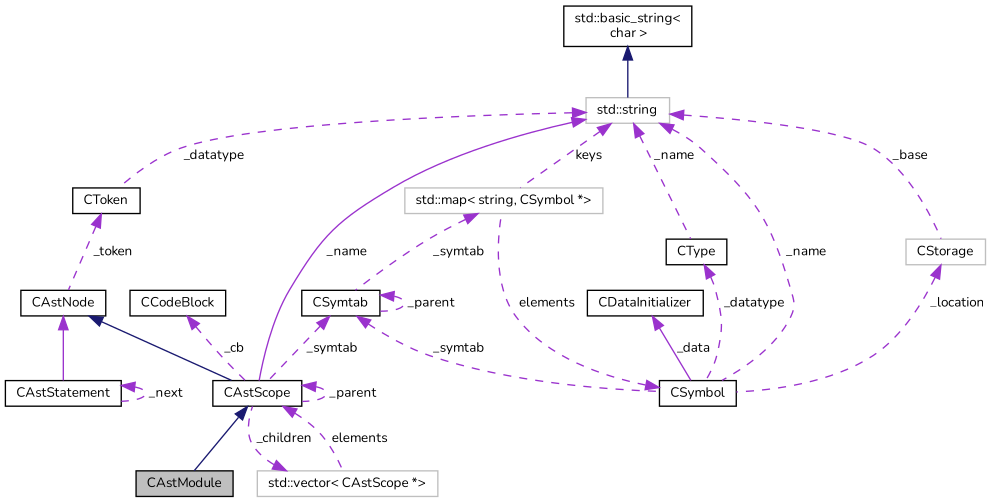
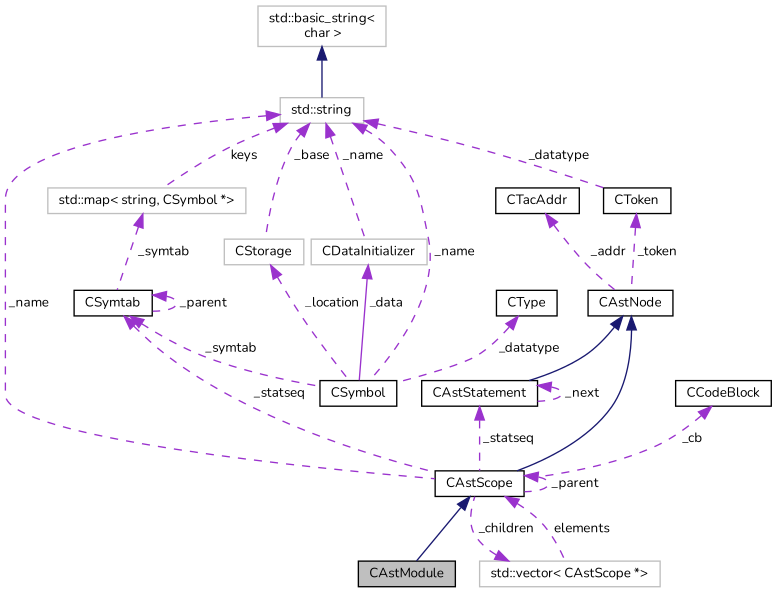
node "std::basic_string< char >": color black -> grey75
edge "CType" -> "std::string": now "CDataInitializer" -> "std::string"
edge "CAstScope" -> "std::string": style solid -> dashed
node "CTacAddr": added
node "CDataInitializer": color black -> grey75
edge "std::map< string, CSymbol *>" -> "CSymbol": removed, label "elements"
edge "CAstScope" -> "CSymtab": label " _symtab" -> " _statseq"
edge "CAstStatement" -> "CAstNode": color darkorchid3 -> midnightblue
edge "CAstScope" -> "CAstStatement": added, label "_statseq"
